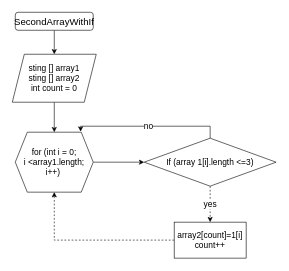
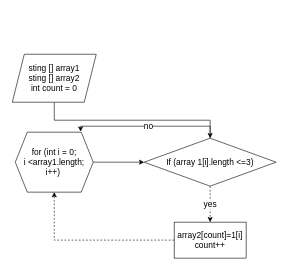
node "SecondArrayWithIf": removed
edge "SecondArrayWithIf" -> "sting [] array1 sting [] array2 int count = 0": removed
edge "sting [] array1 sting [] array2 int count = 0" -> "for (int i = 0; i <array1.length; i++)": now "sting [] array1 sting [] array2 int count = 0" -> "If (array 1[i].length <=3)"
